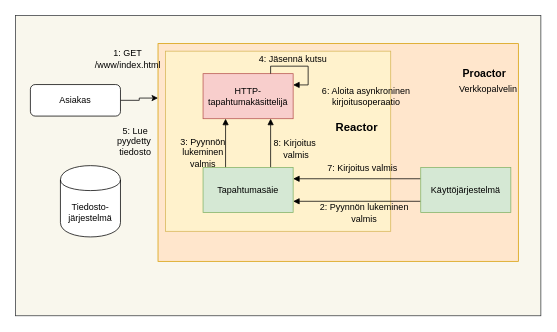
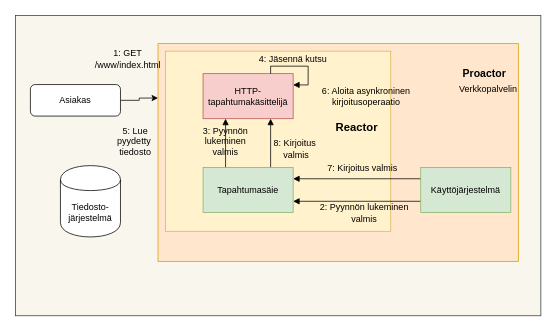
node "3: Pyynnön lukeminen valmis": moved (203, 152) -> (225, 141)
